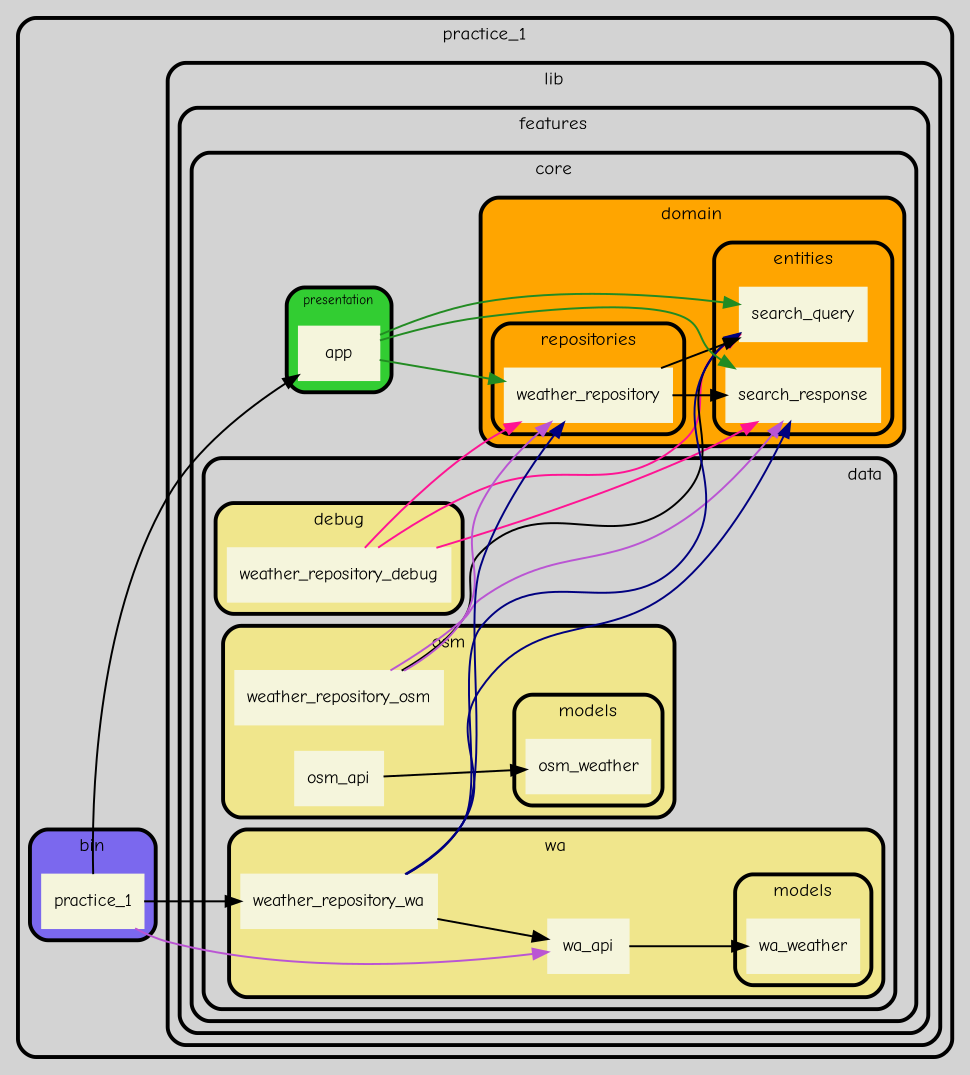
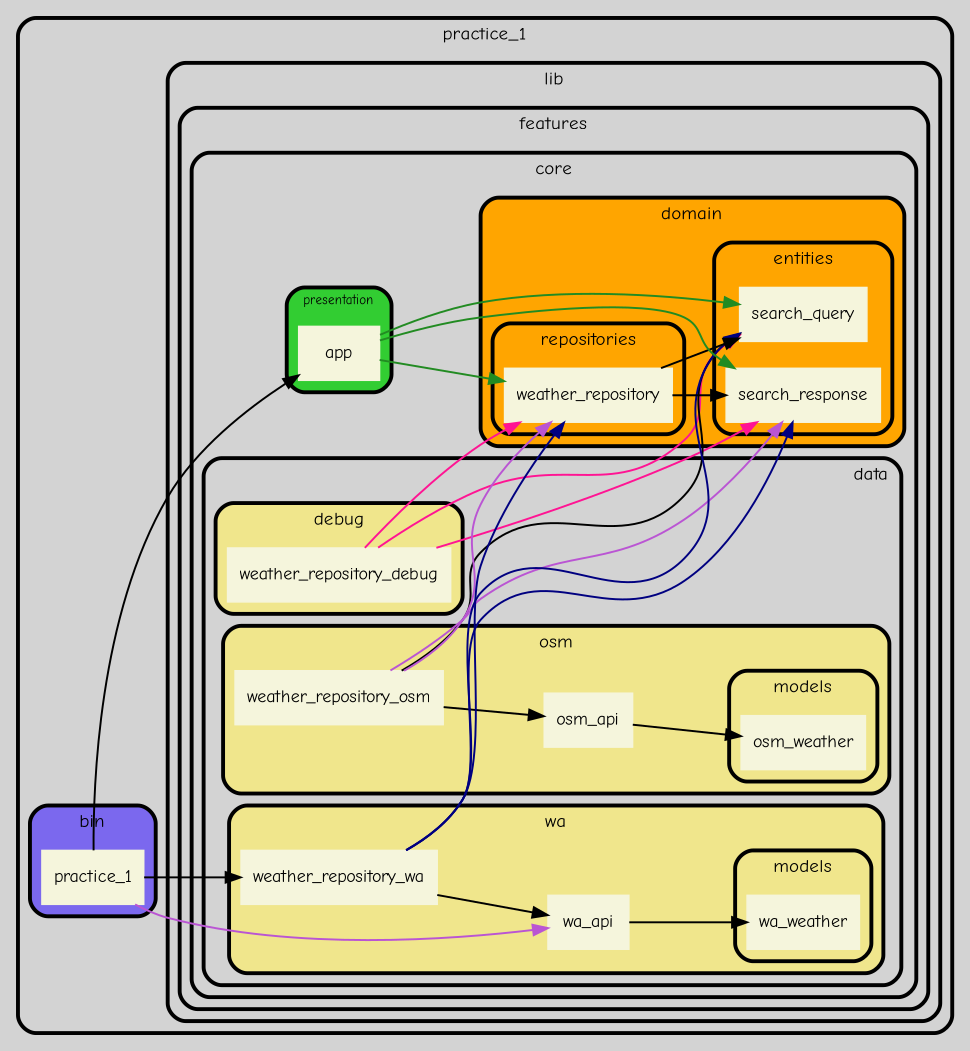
edge "weather_repository_osm" -> "osm_api": added
